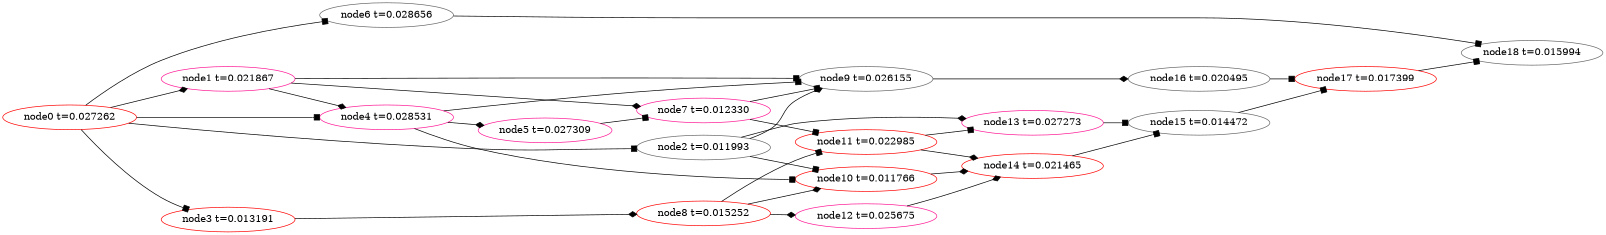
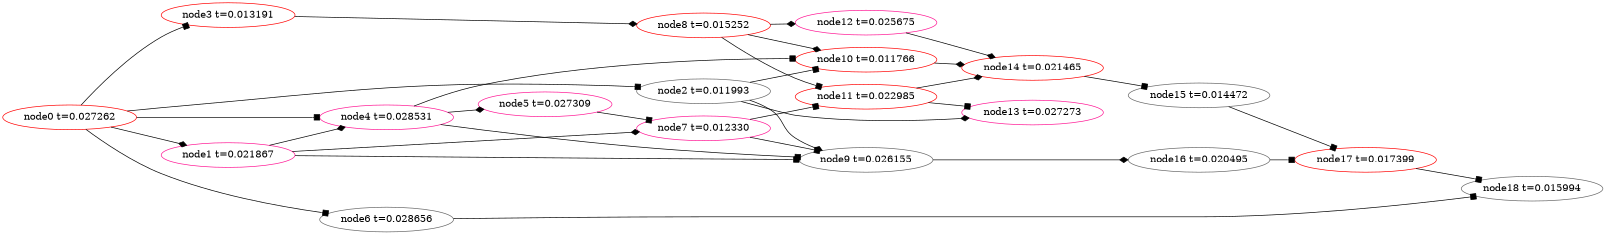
edge "node13 t=0.027273" -> "node15 t=0.014472": removed
